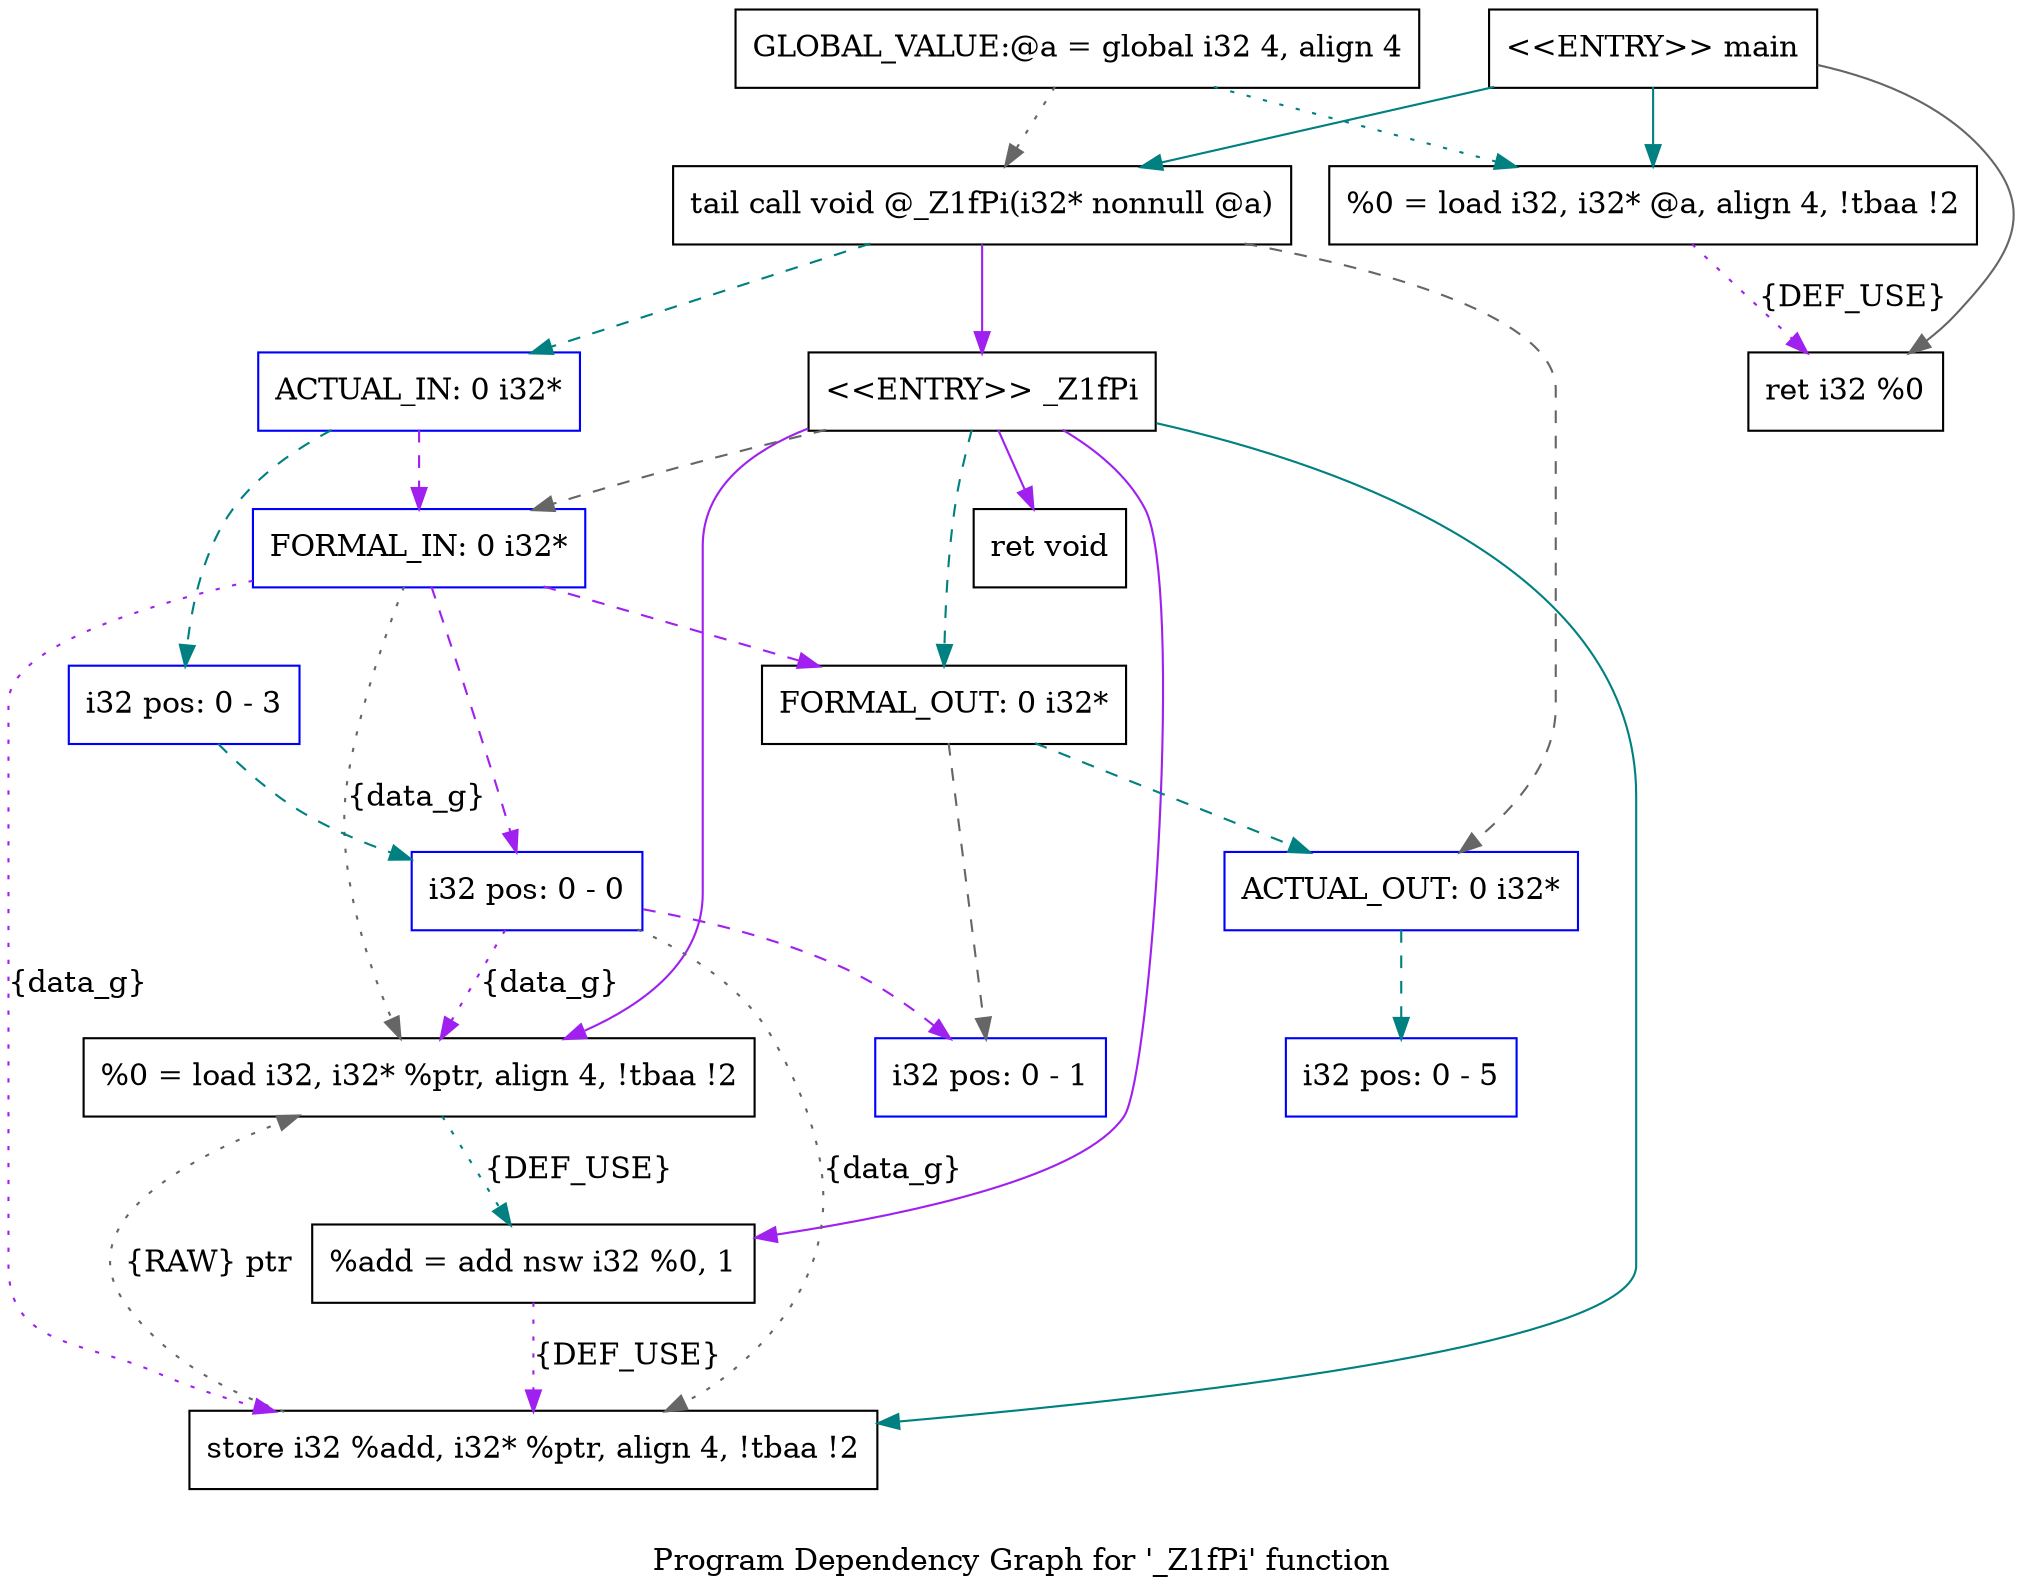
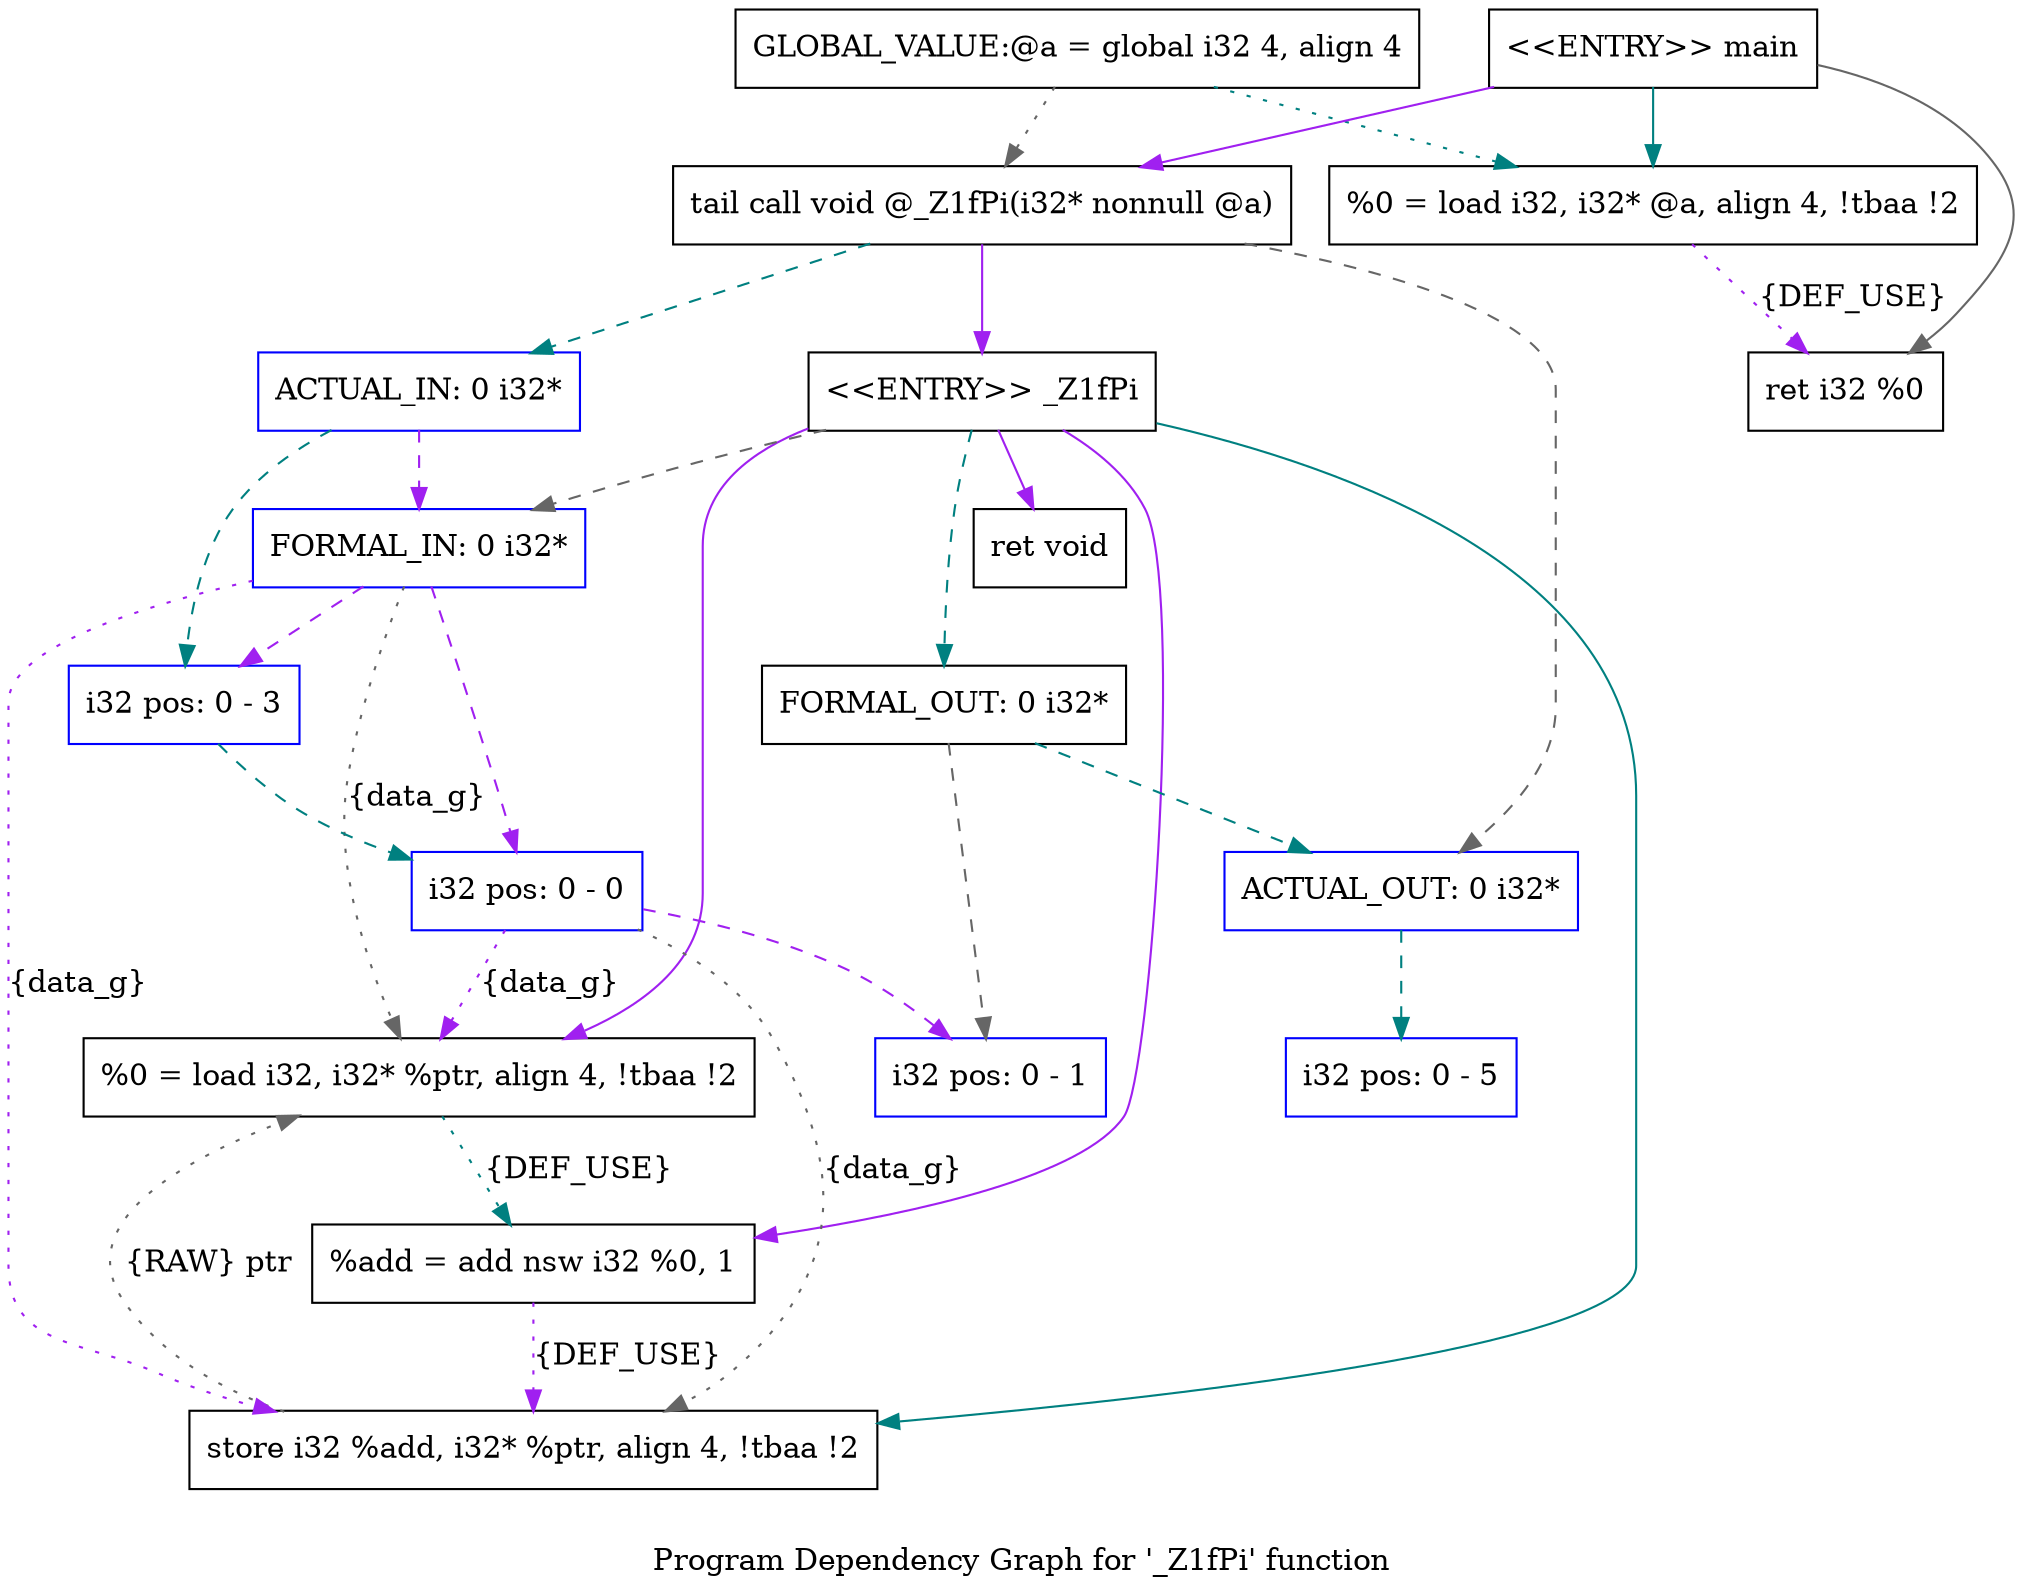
edge "<<ENTRY>> main" -> "tail call void @_Z1fPi(i32* nonnull @a)": color teal -> purple
edge "FORMAL_IN: 0 i32*" -> "FORMAL_OUT: 0 i32*": now "FORMAL_IN: 0 i32*" -> "i32 pos: 0 - 3"
